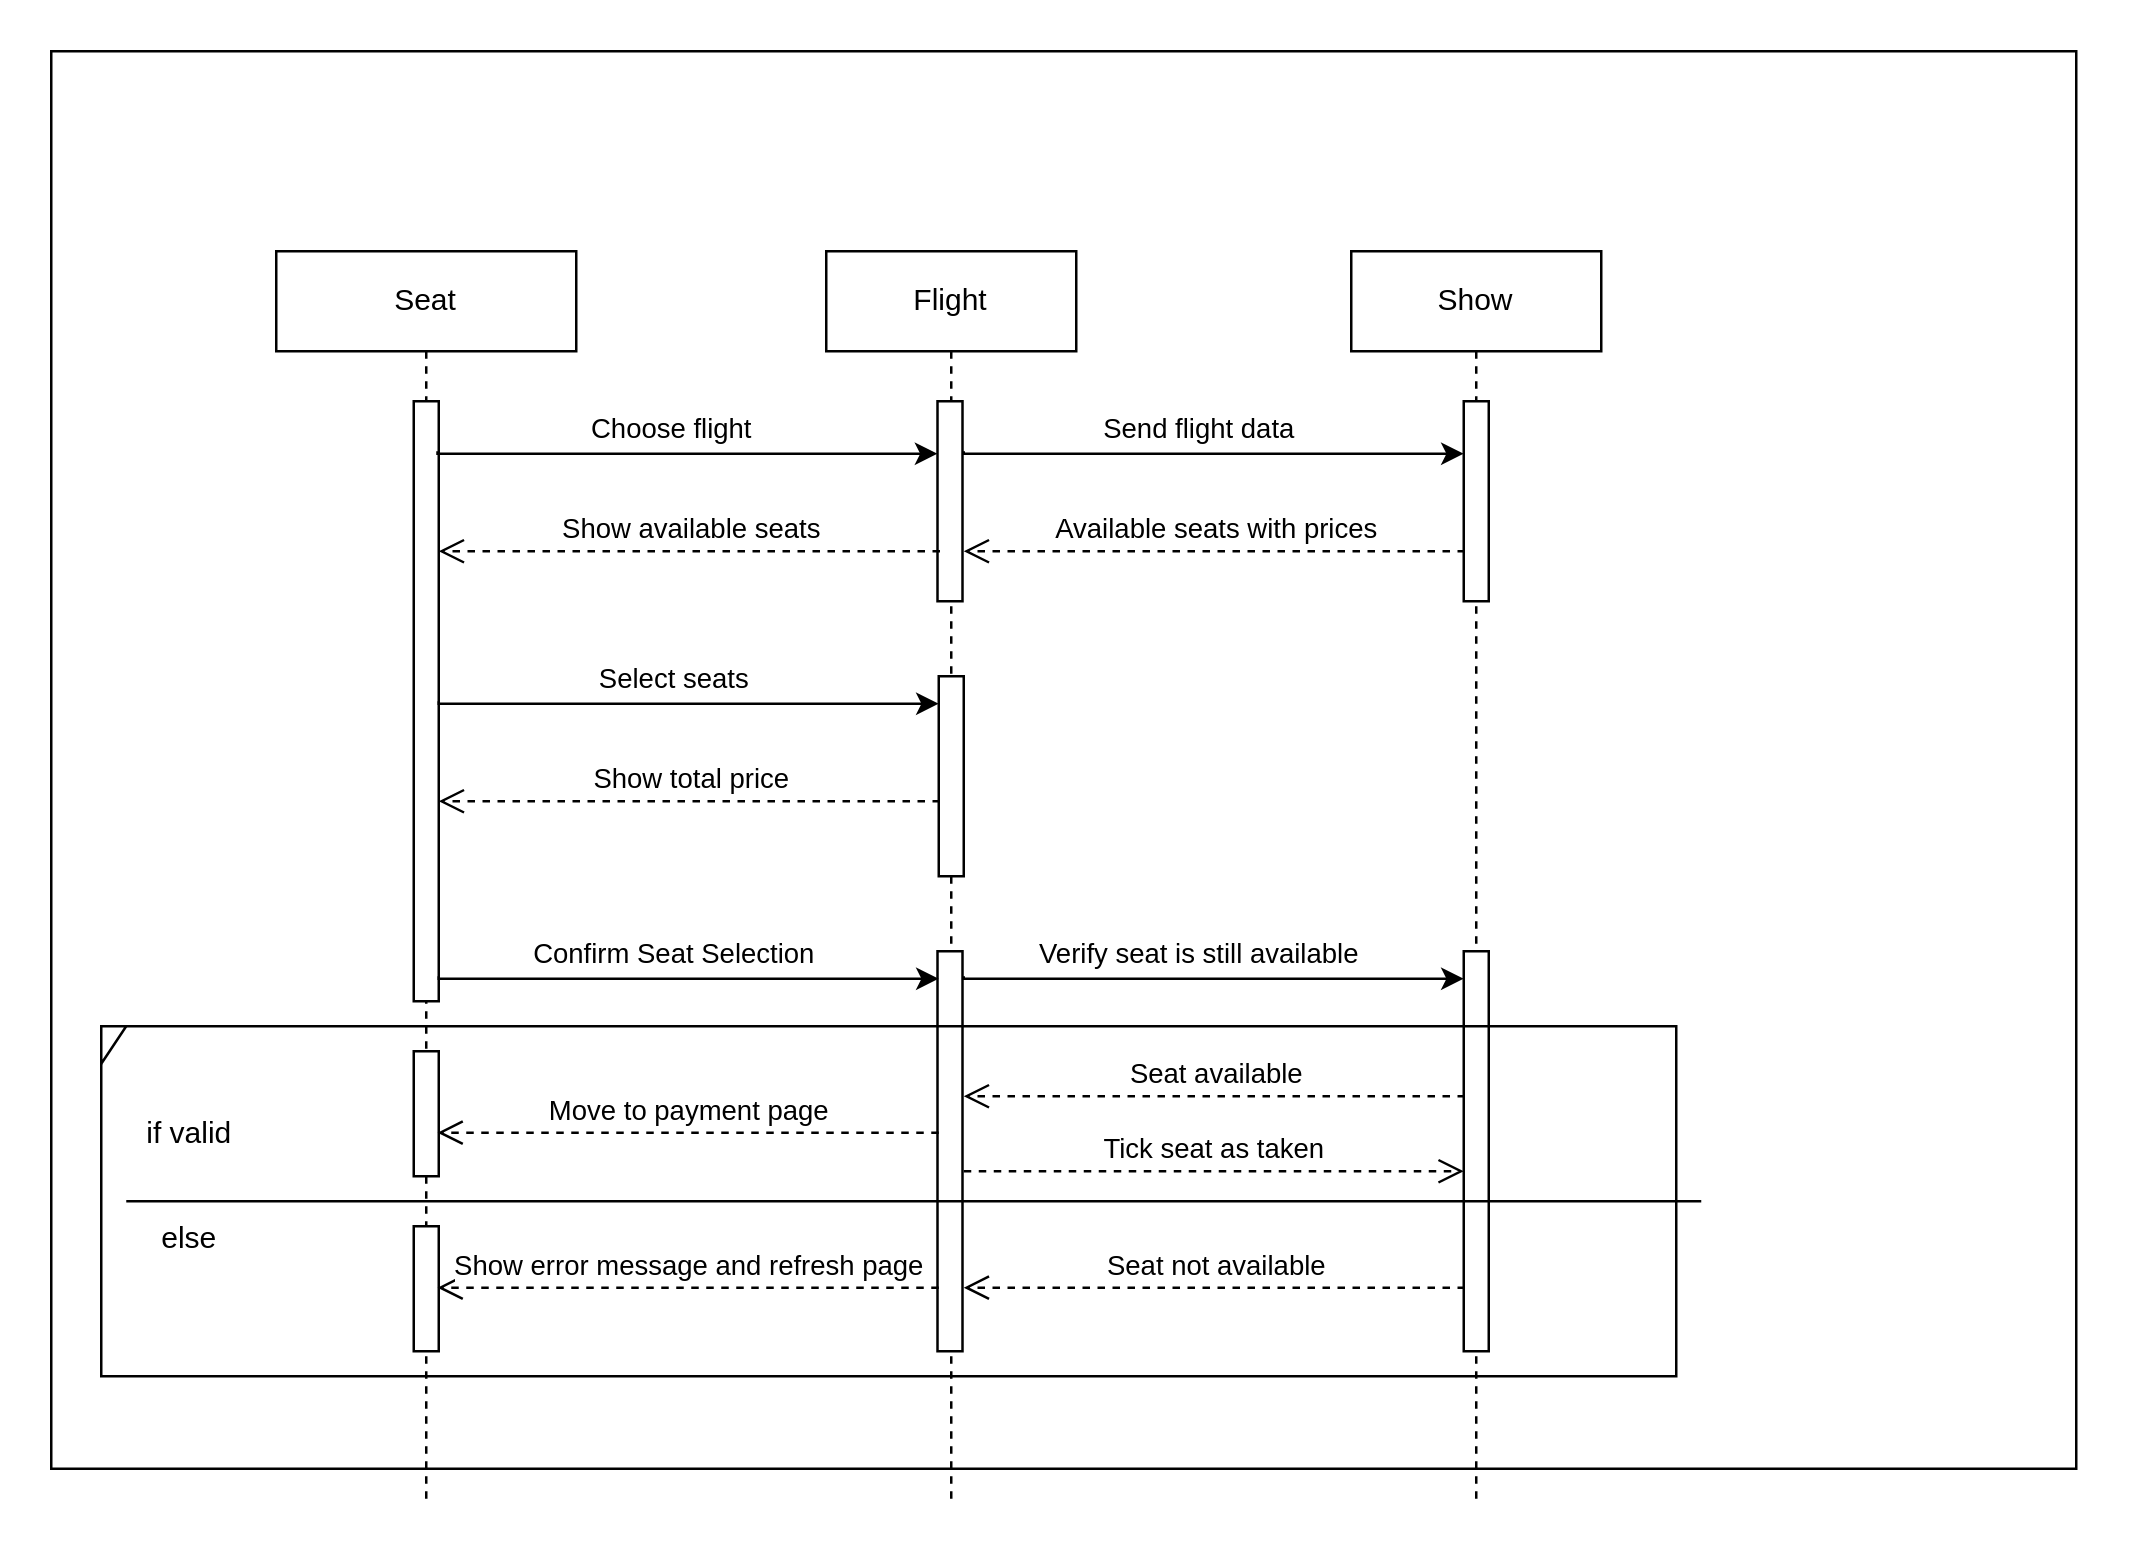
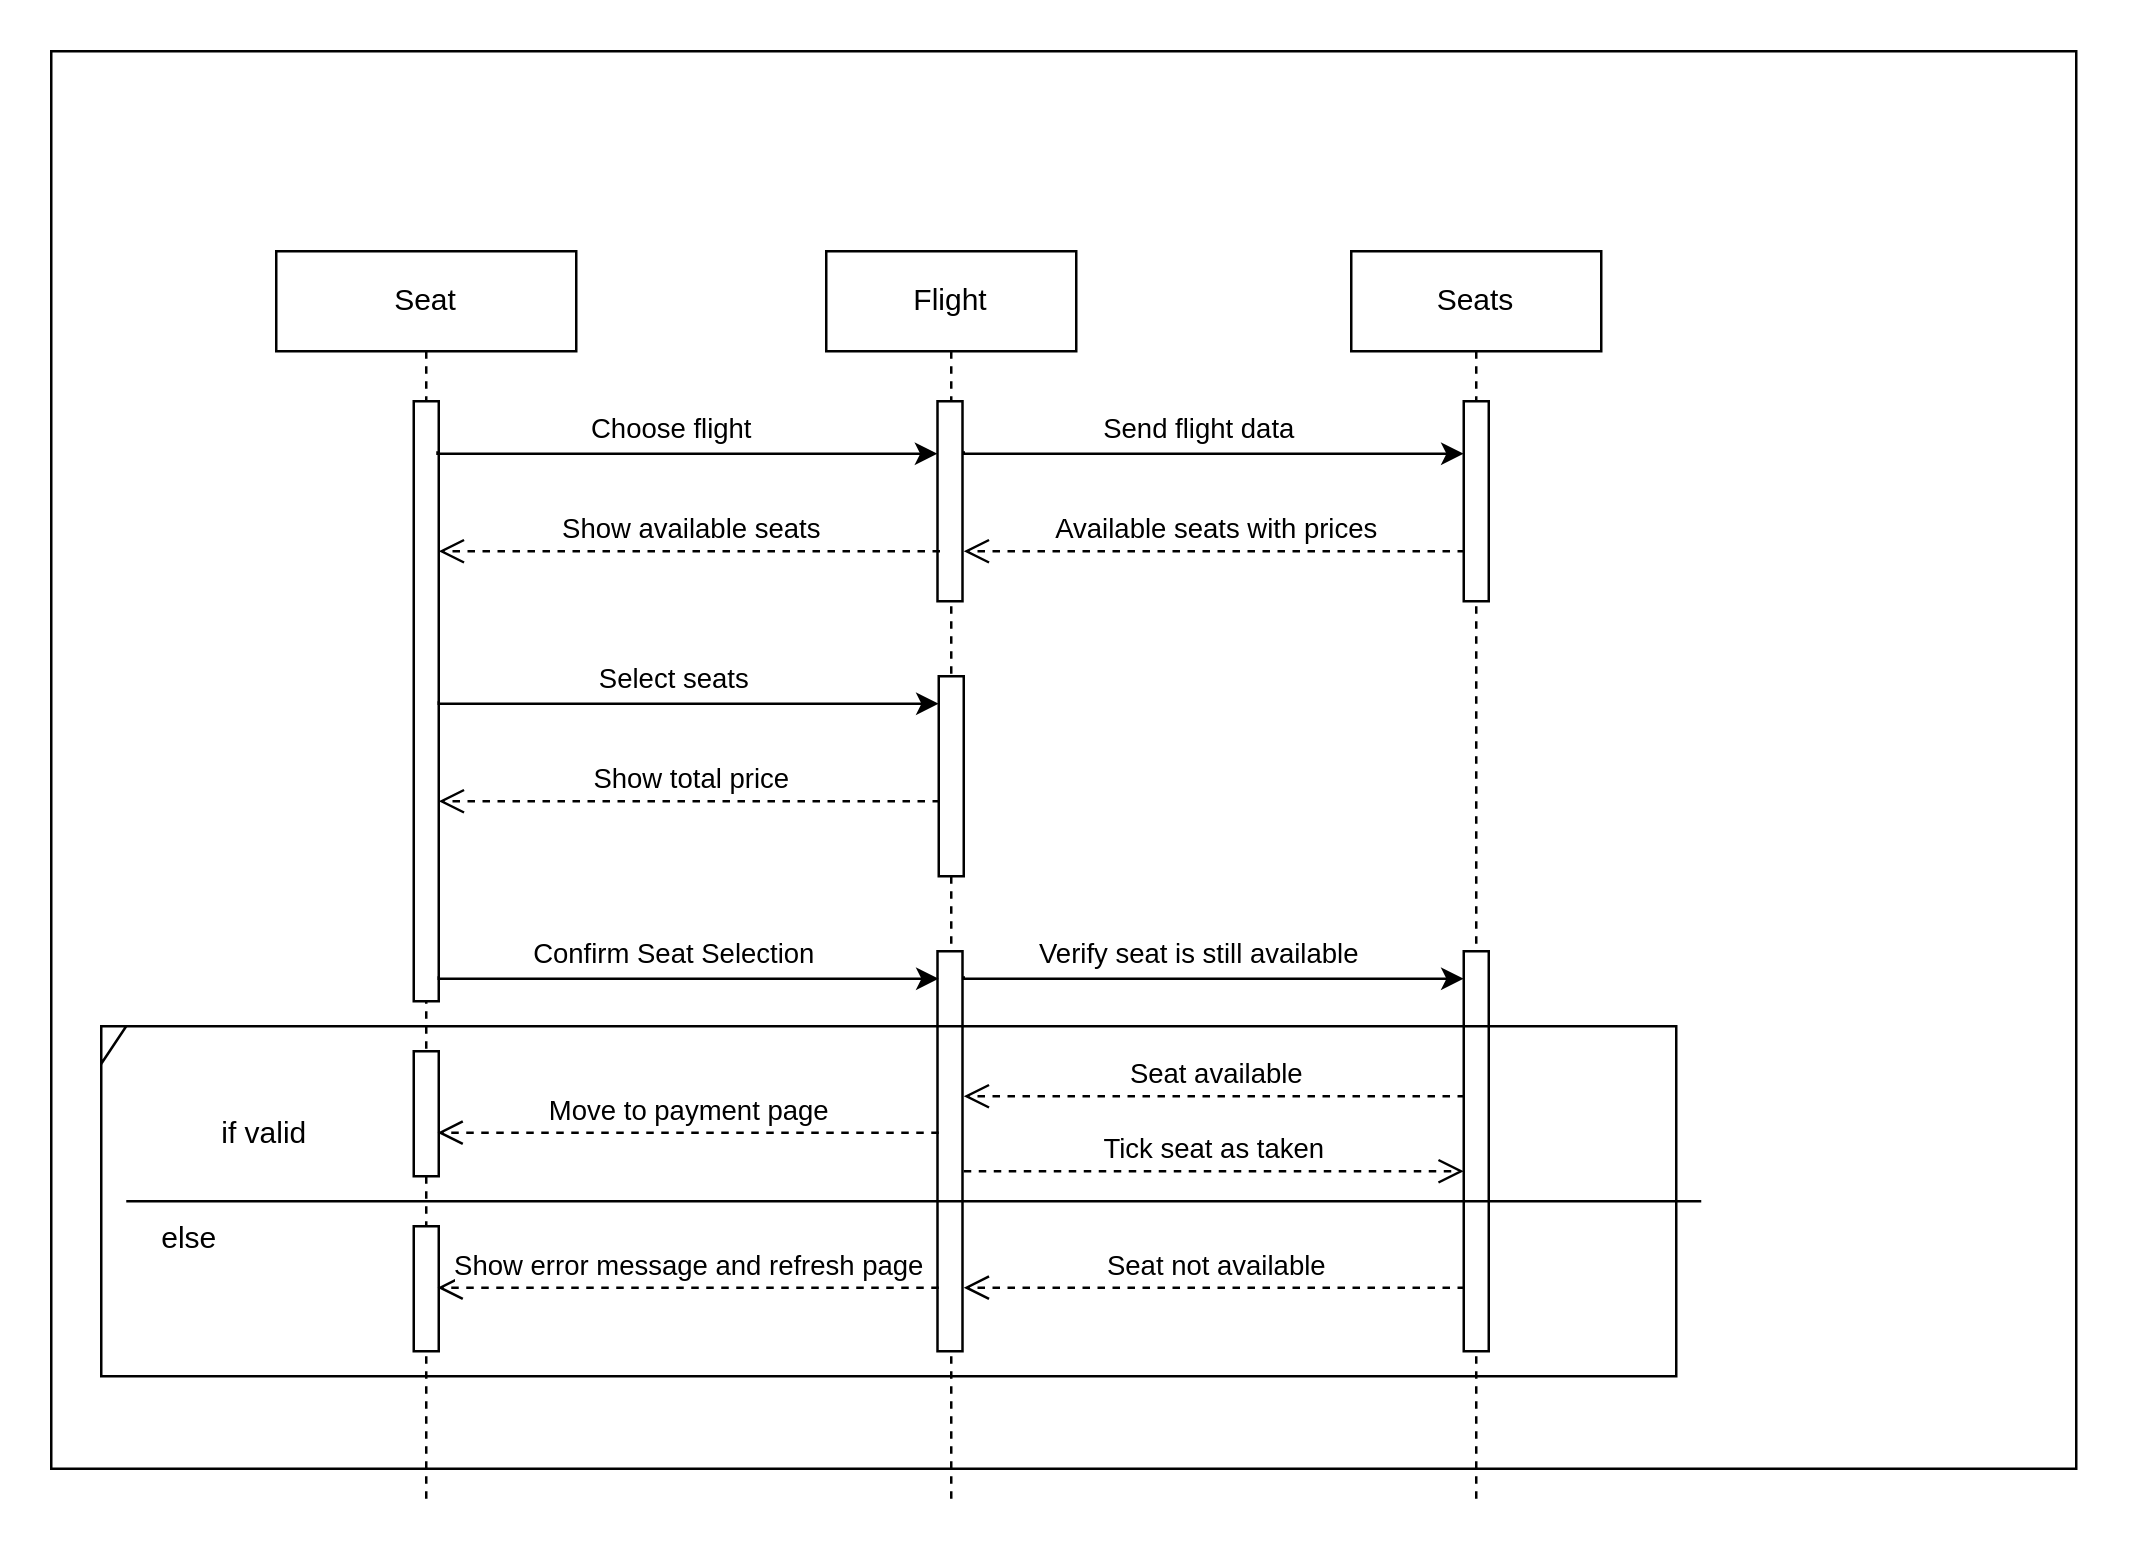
node "Show": label "Show" -> "Seats"
node "if valid": moved (189, 1134) -> (264, 1134)
